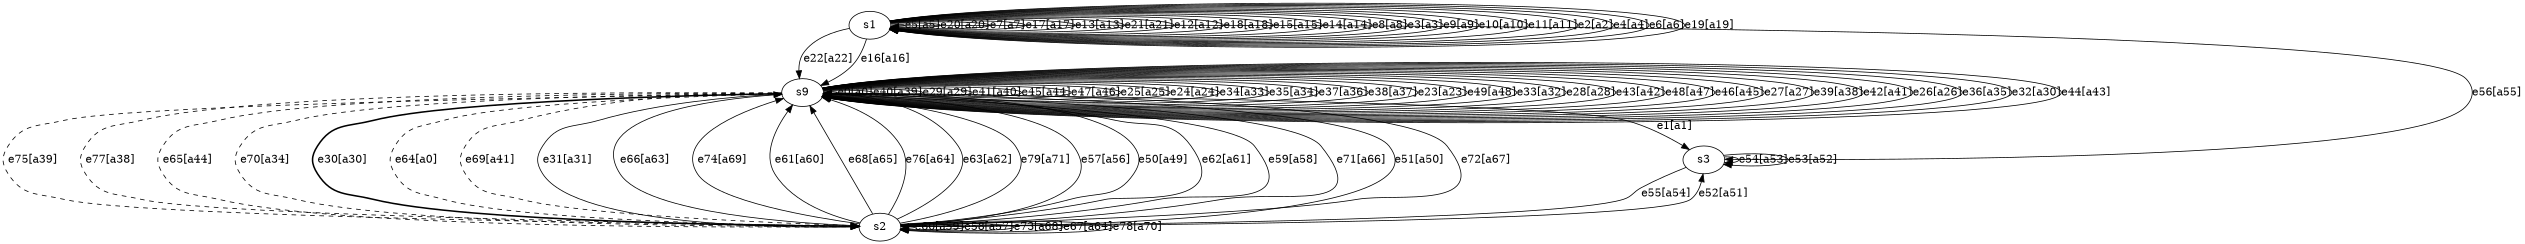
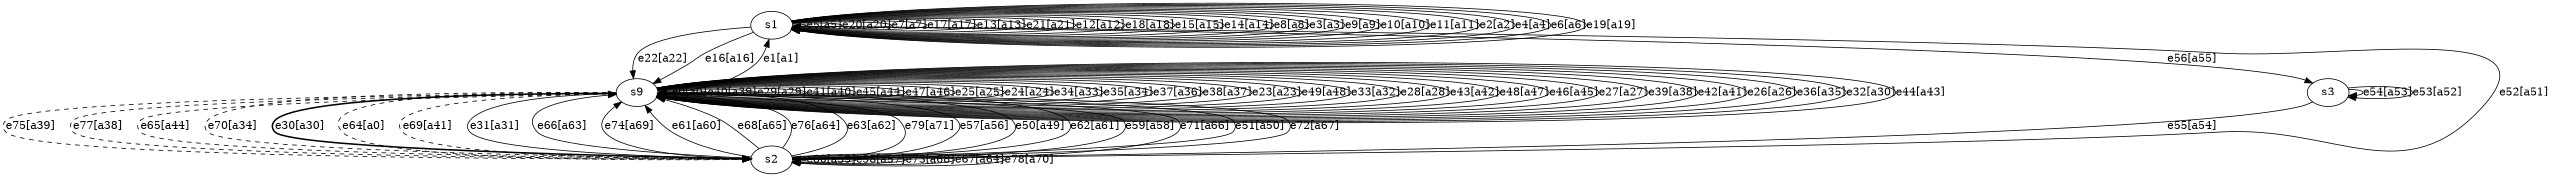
edge "s9" -> "s3": now "s9" -> "s1"
edge "s2" -> "s3": now "s2" -> "s1"
